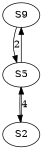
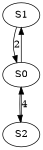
node "S9": label "S9" -> "S1"
node "S5": label "S5" -> "S0"
